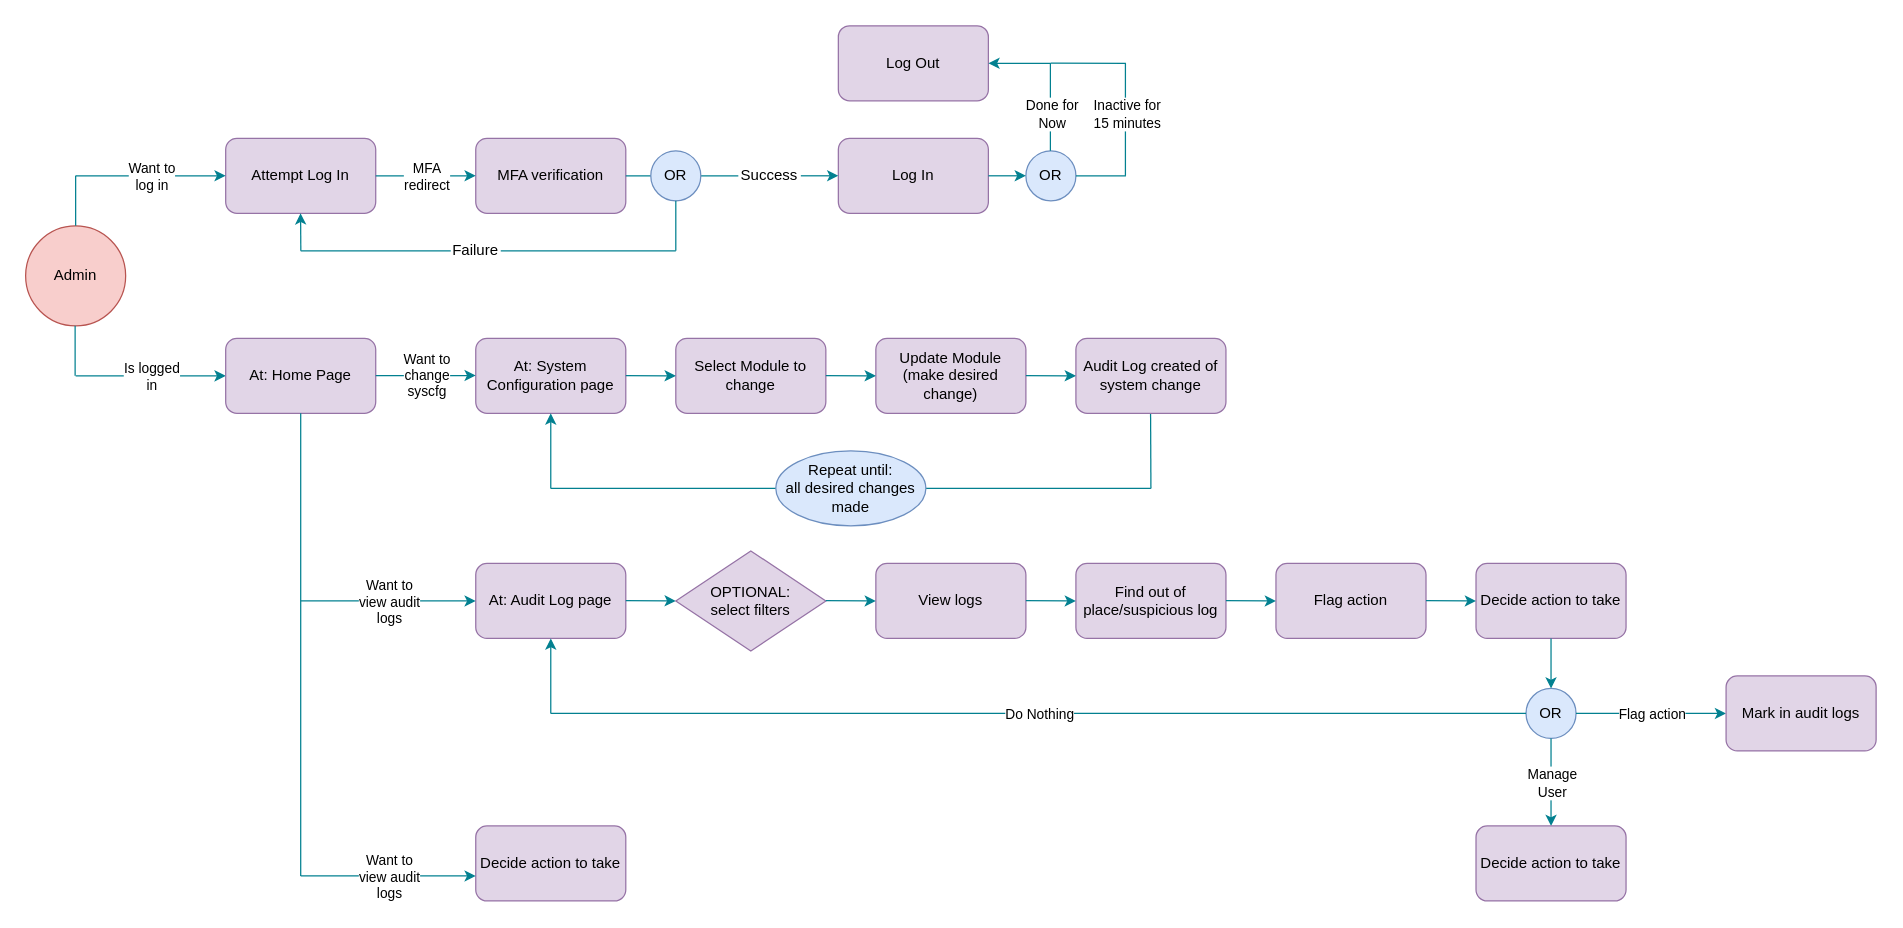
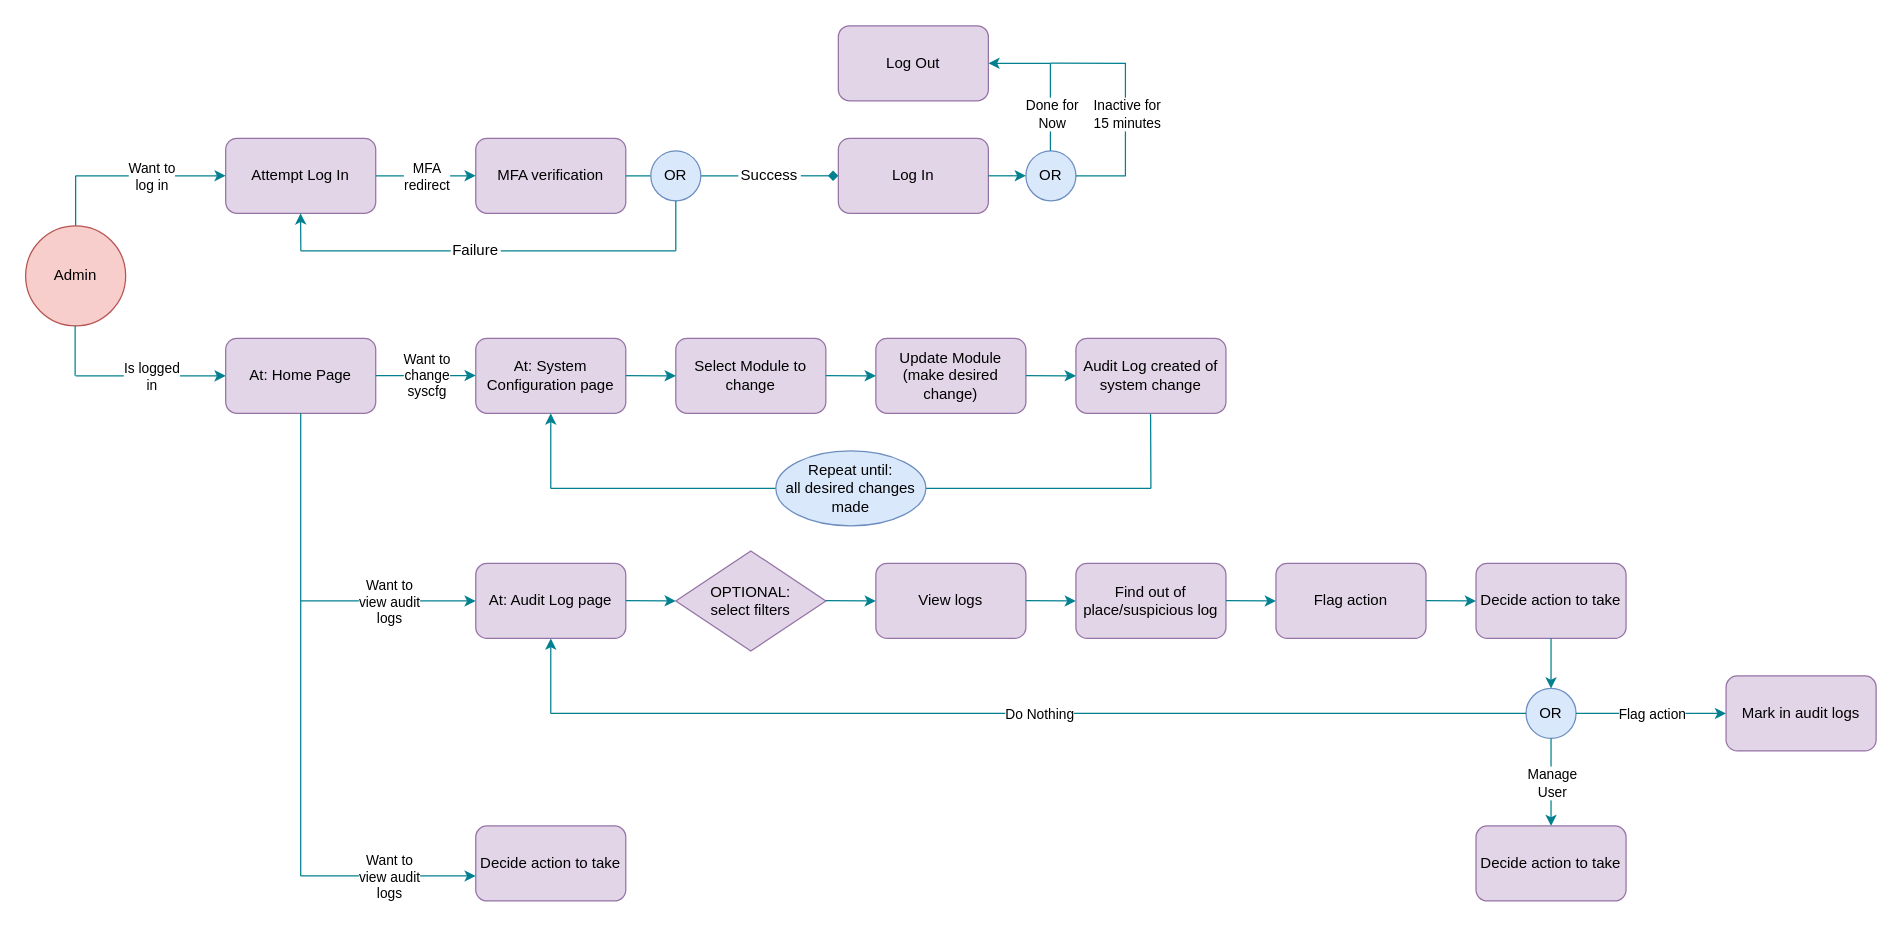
edge "Success" -> "Log In": arrowhead classic -> diamond
